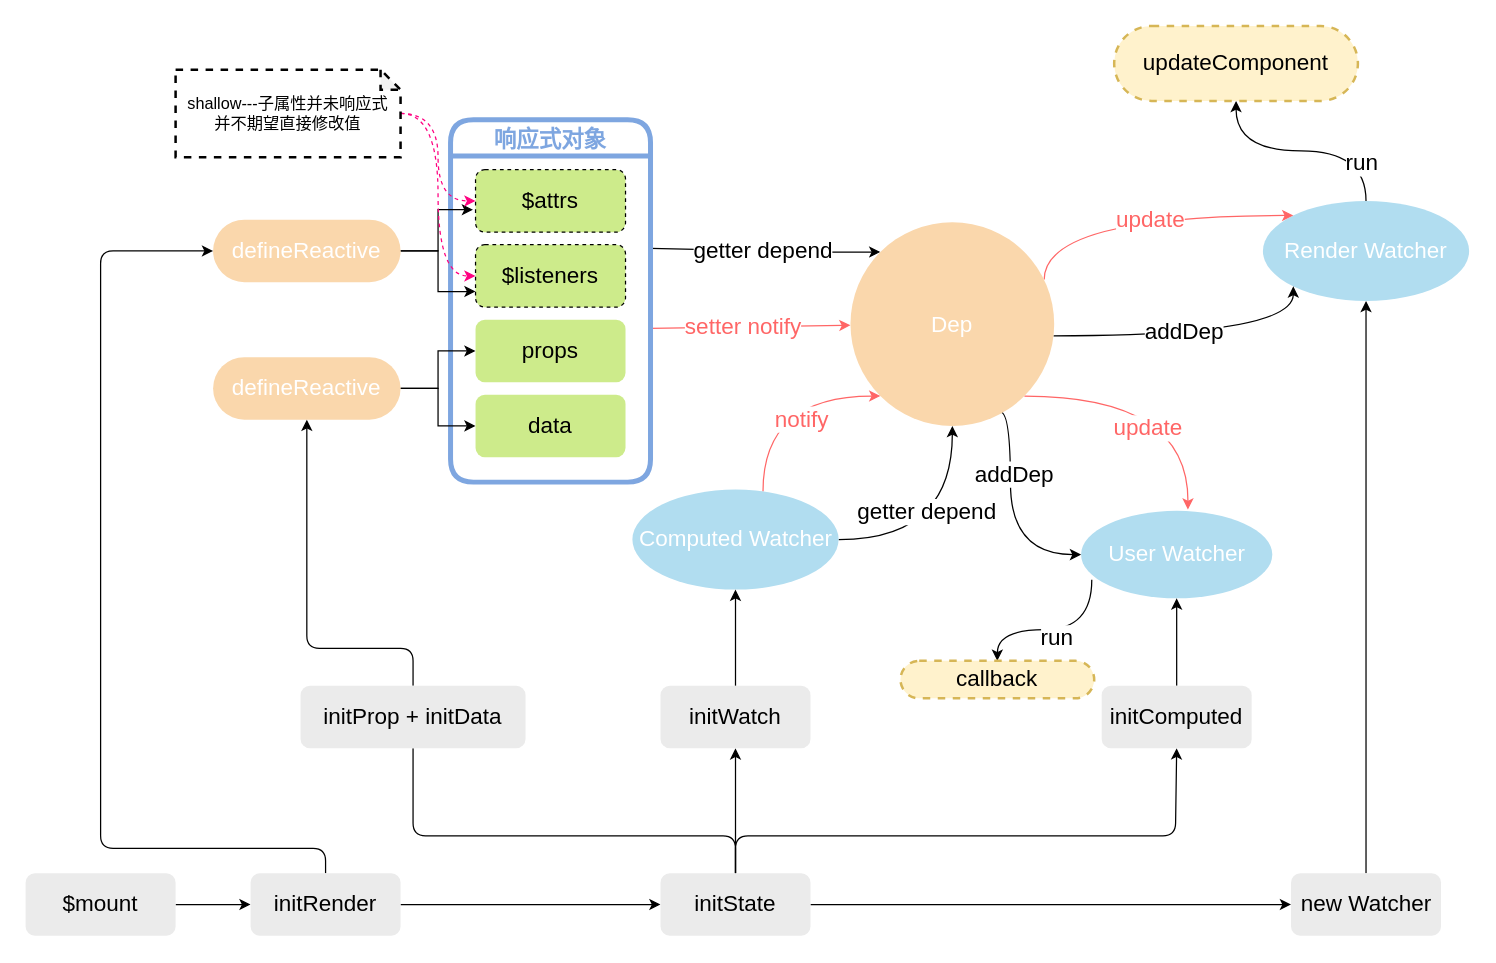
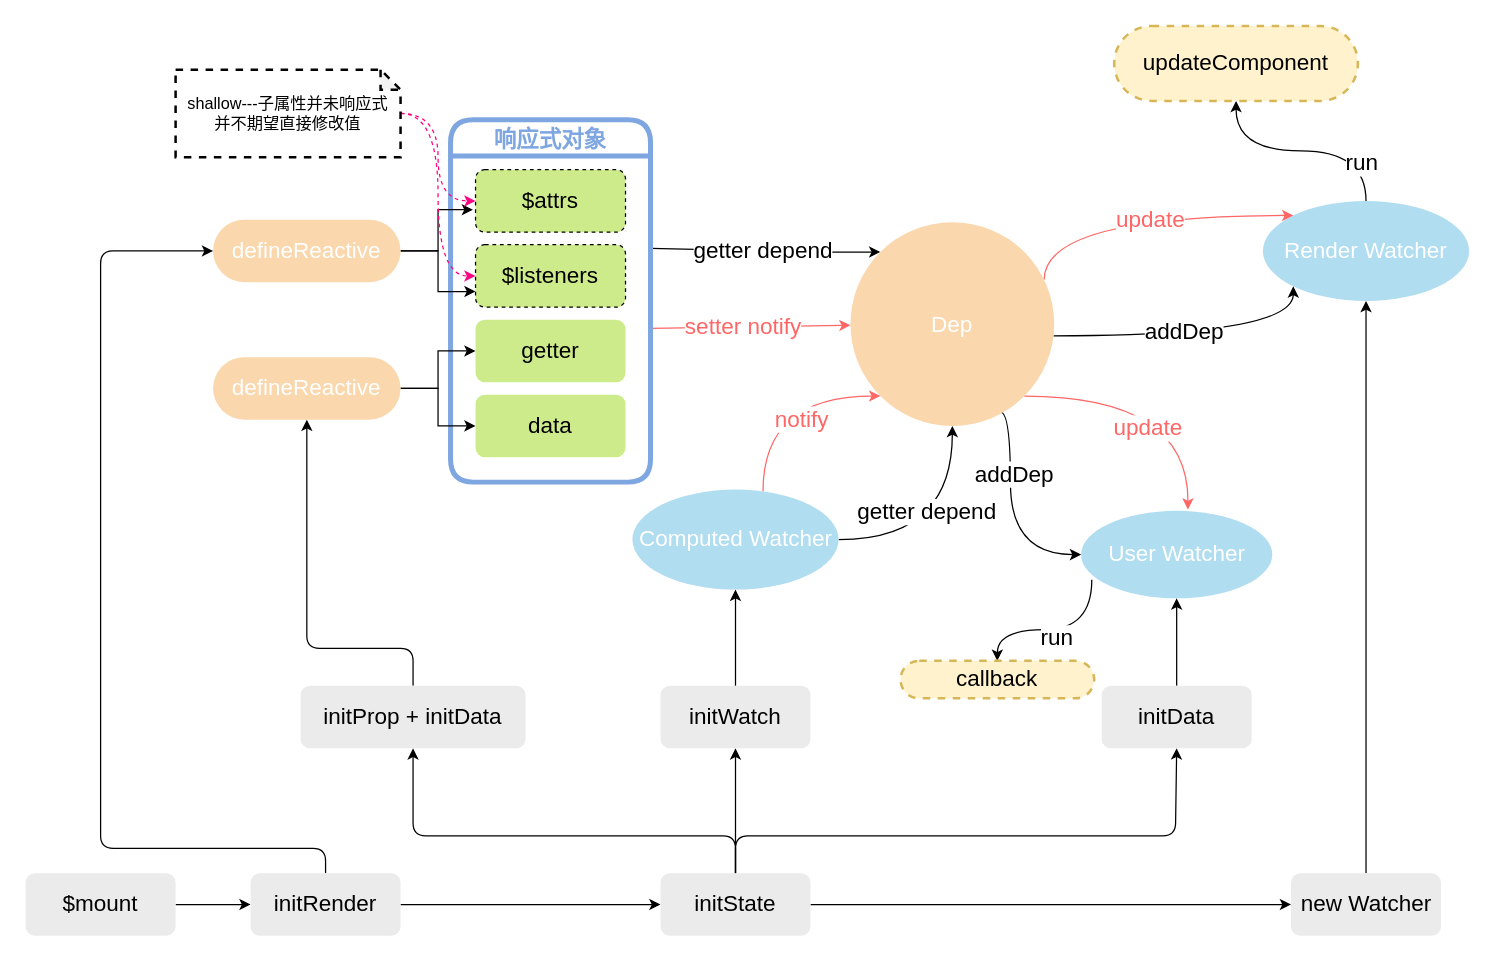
node "props": label "props" -> "getter"
node "initComputed": label "initComputed" -> "initData"
edge "initProp + initData" -- "initState": arrowhead none -> classic
